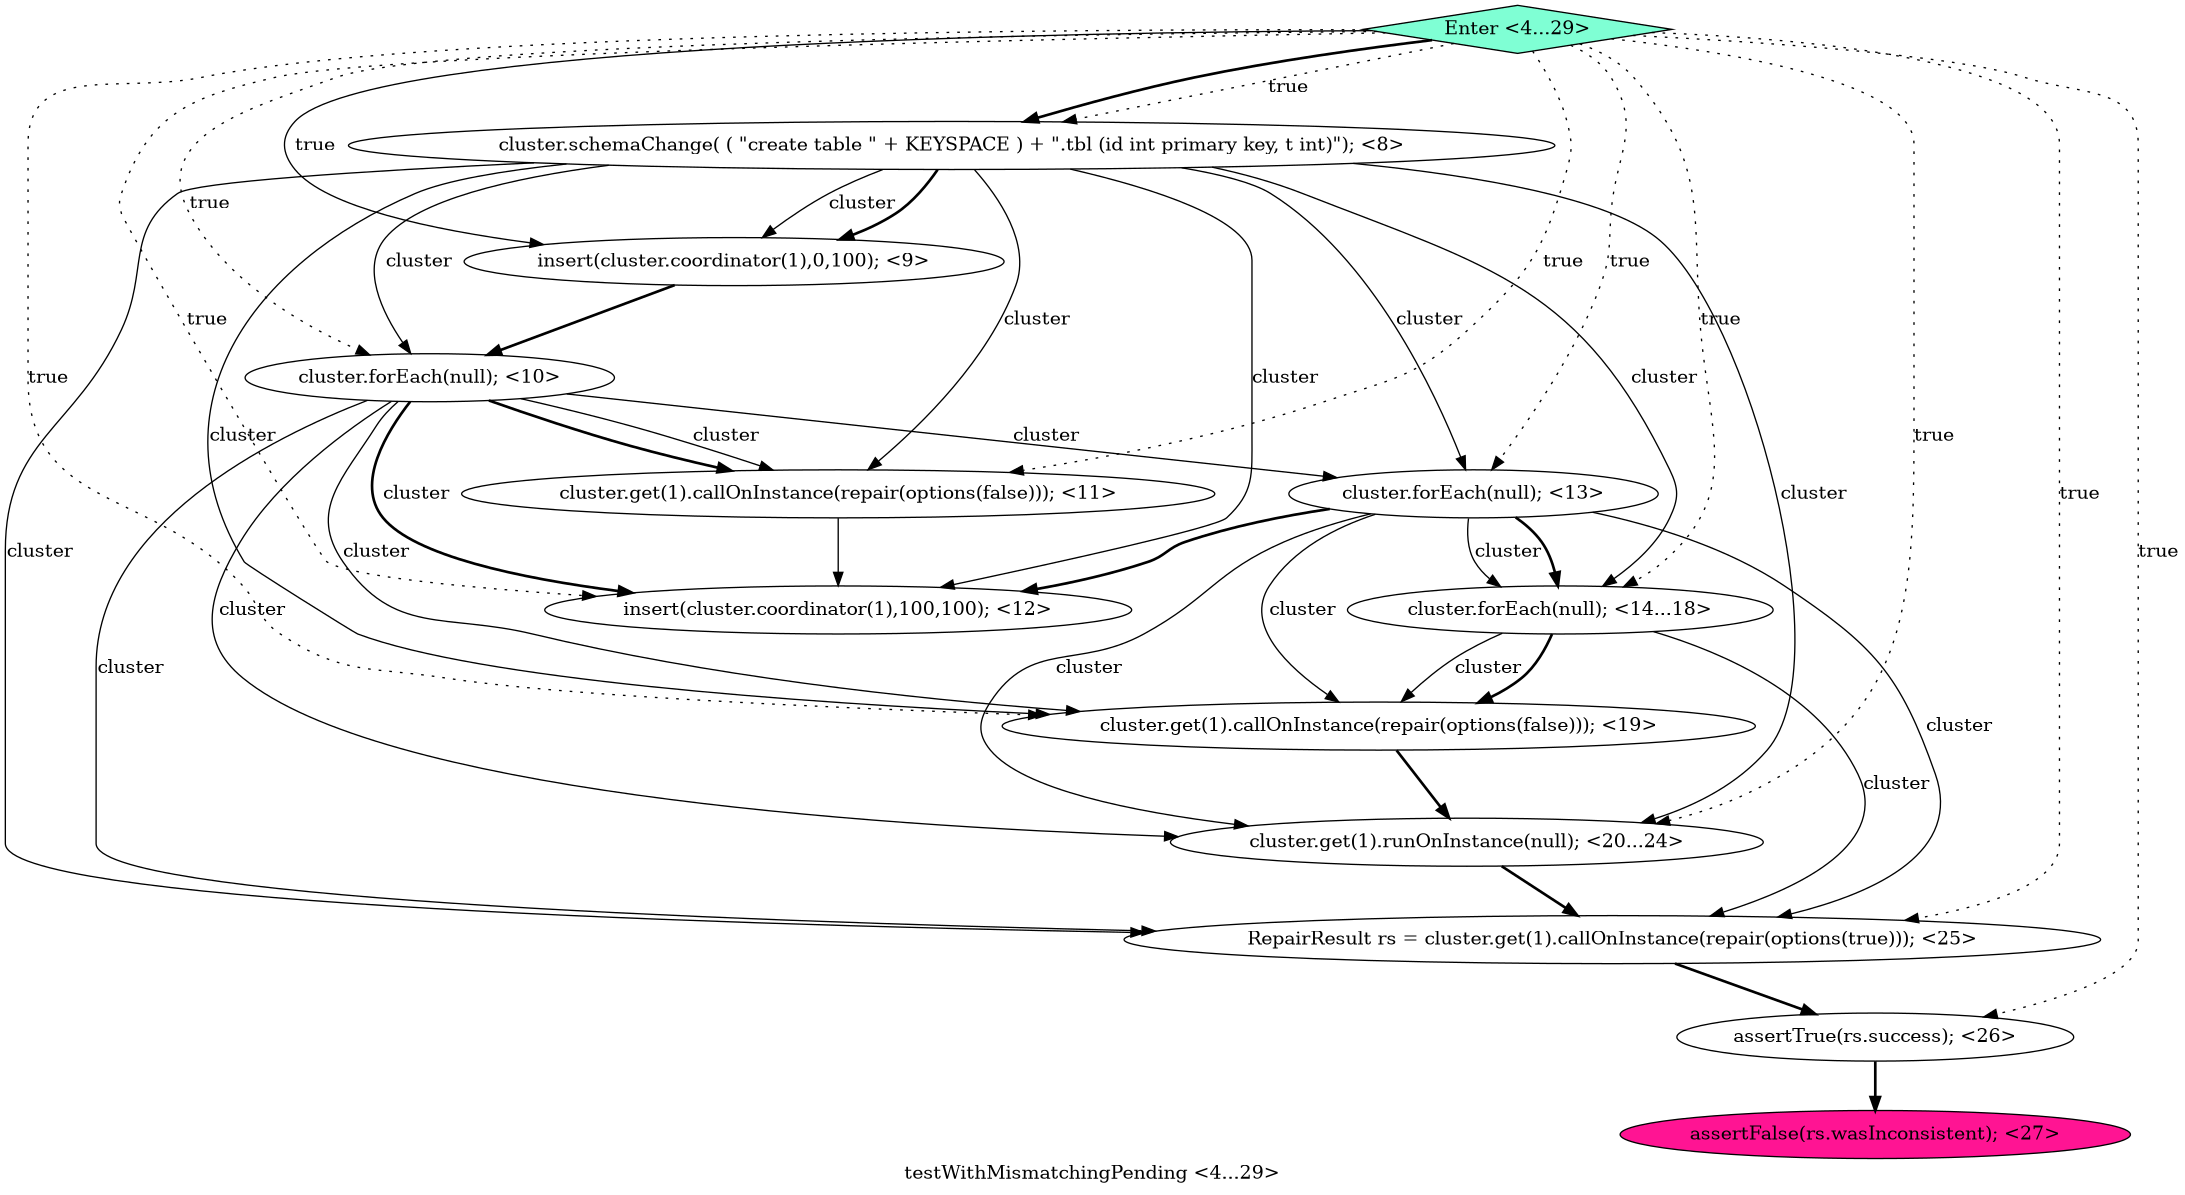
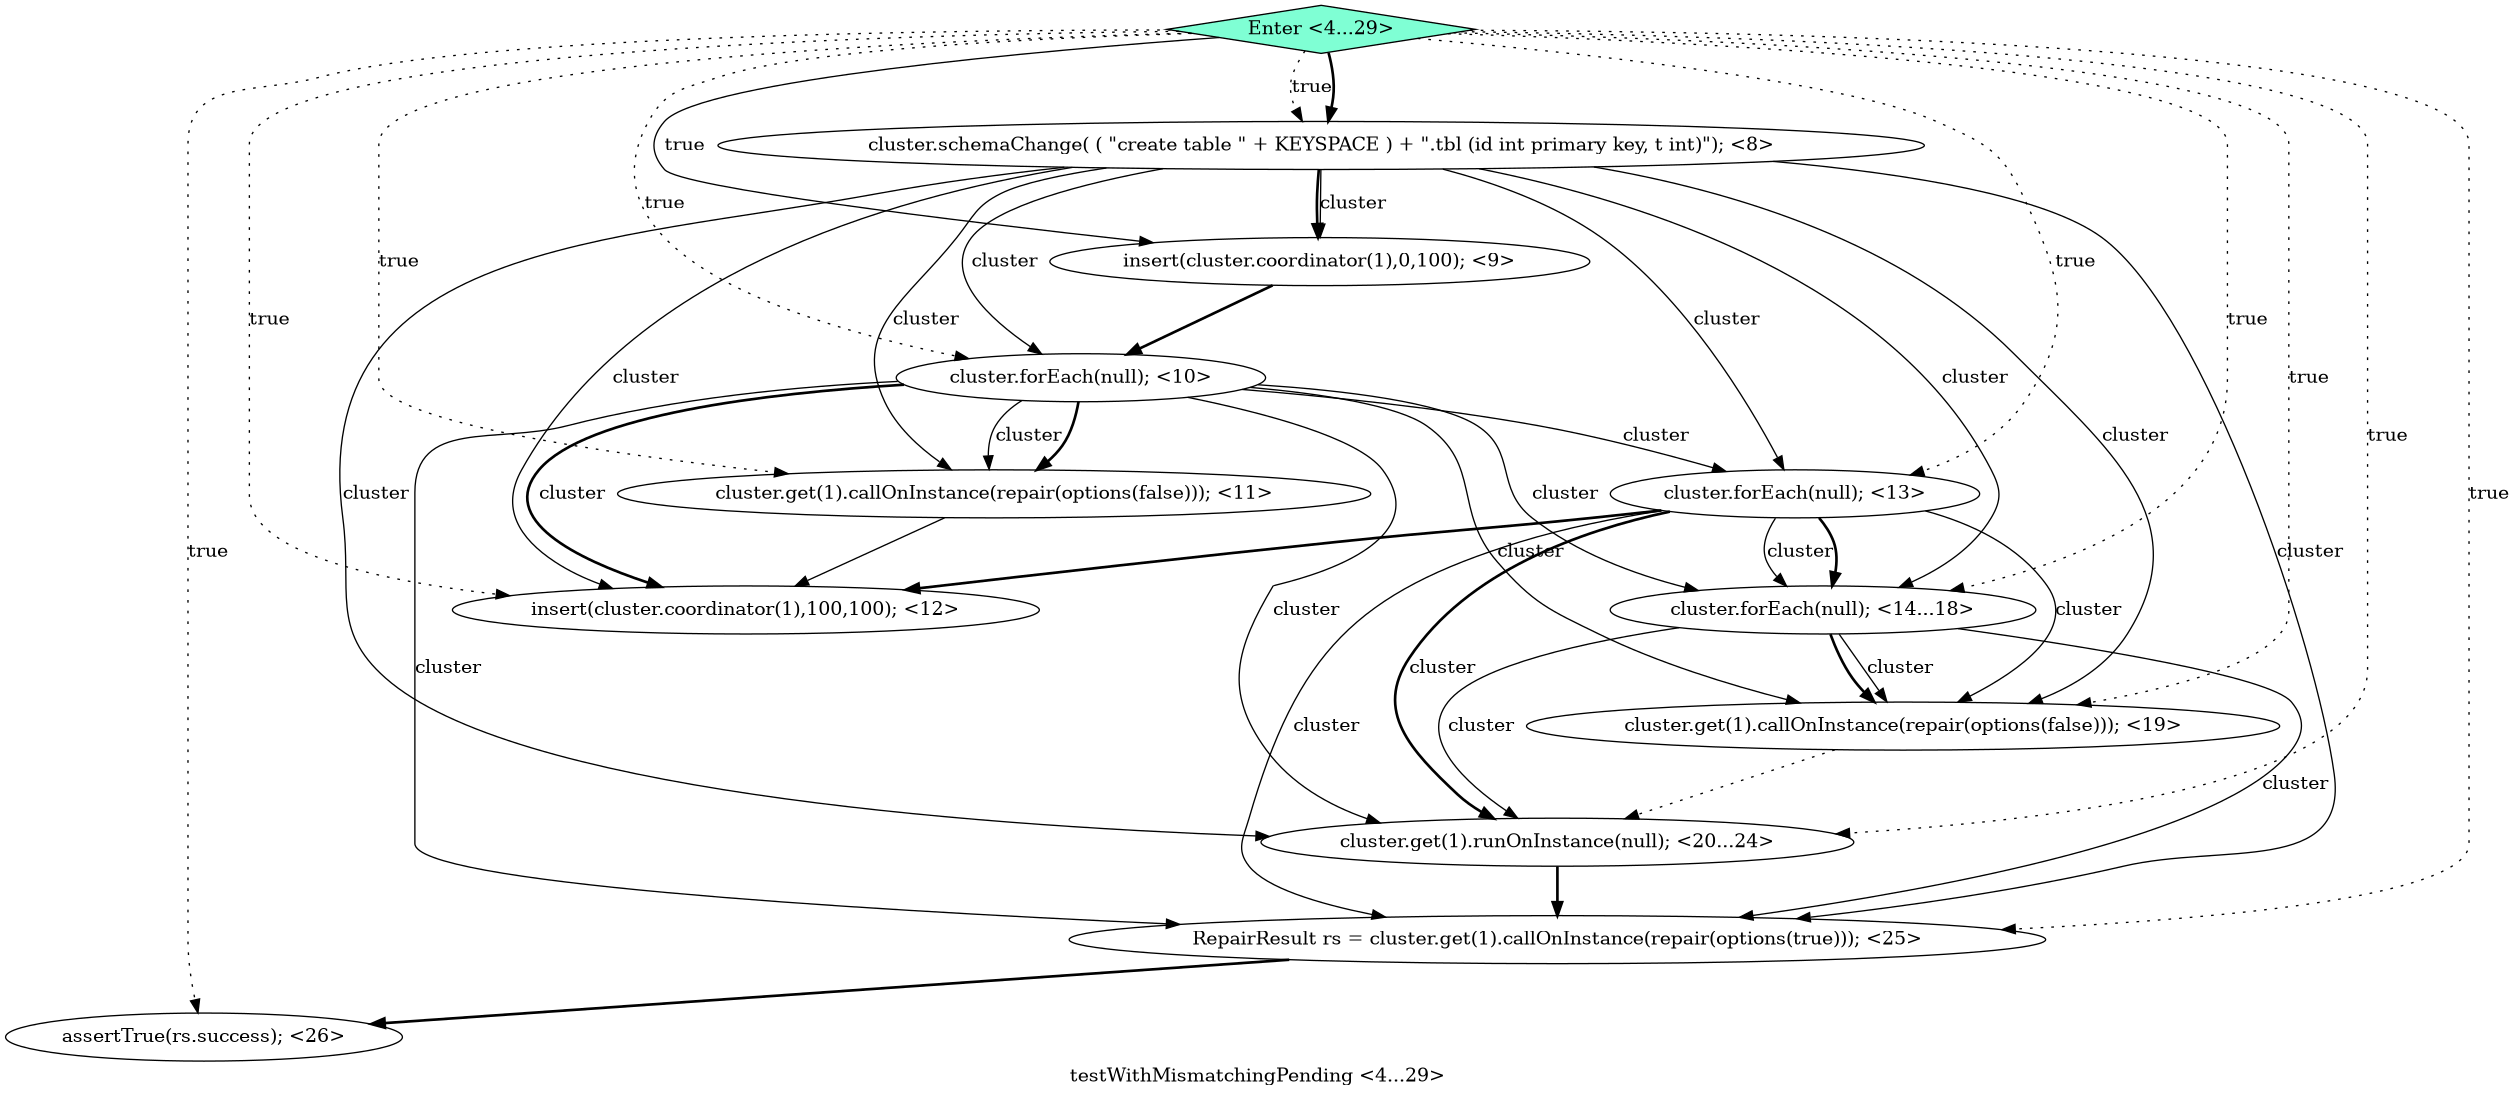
edge "cluster.forEach(null); <10>" -> "cluster.forEach(null); <14...18>": added, label "cluster"
edge "cluster.forEach(null); <13>" -> "cluster.get(1).runOnInstance(null); <20...24>": style solid -> bold
edge "cluster.forEach(null); <14...18>" -> "cluster.get(1).runOnInstance(null); <20...24>": added, label "cluster"
edge "cluster.get(1).callOnInstance(repair(options(false))); <19>" -> "cluster.get(1).runOnInstance(null); <20...24>": style bold -> dotted
node "assertFalse(rs.wasInconsistent); <27>": removed
